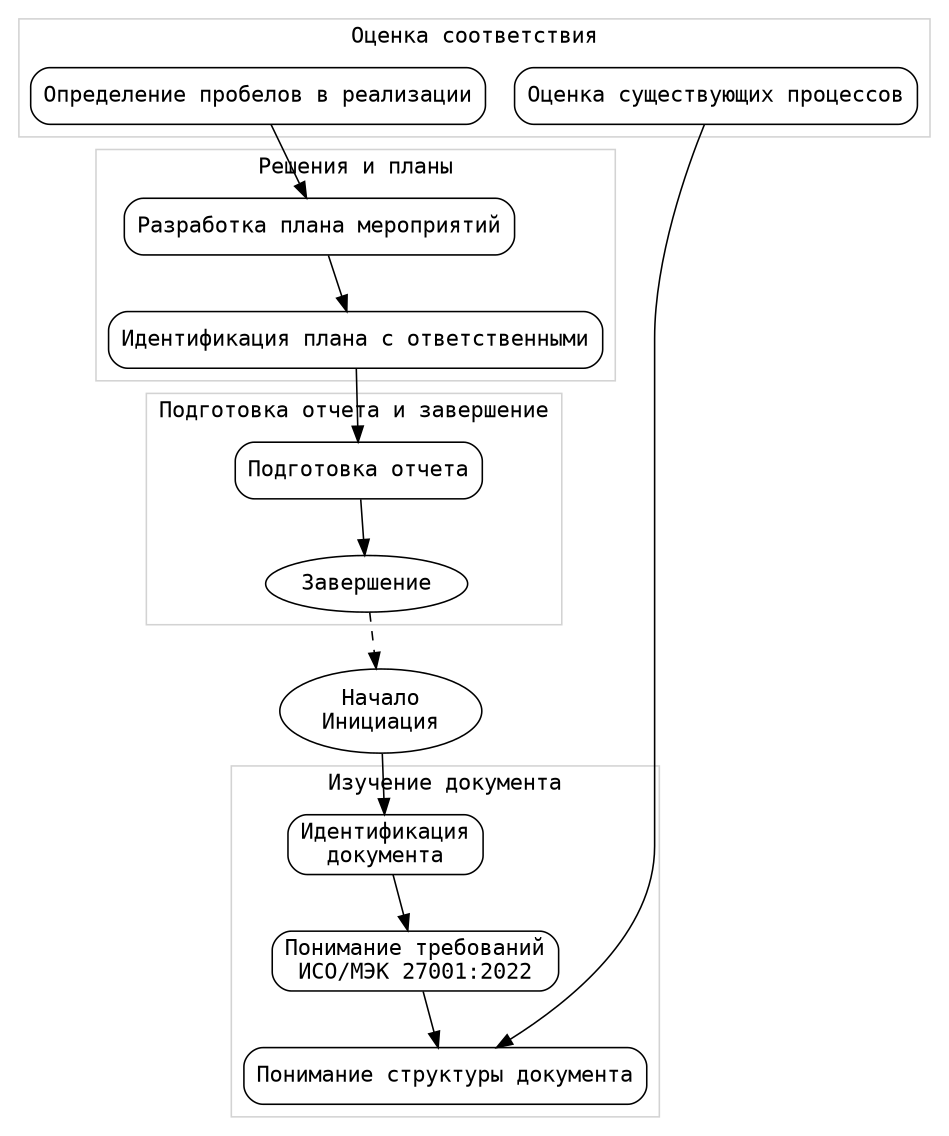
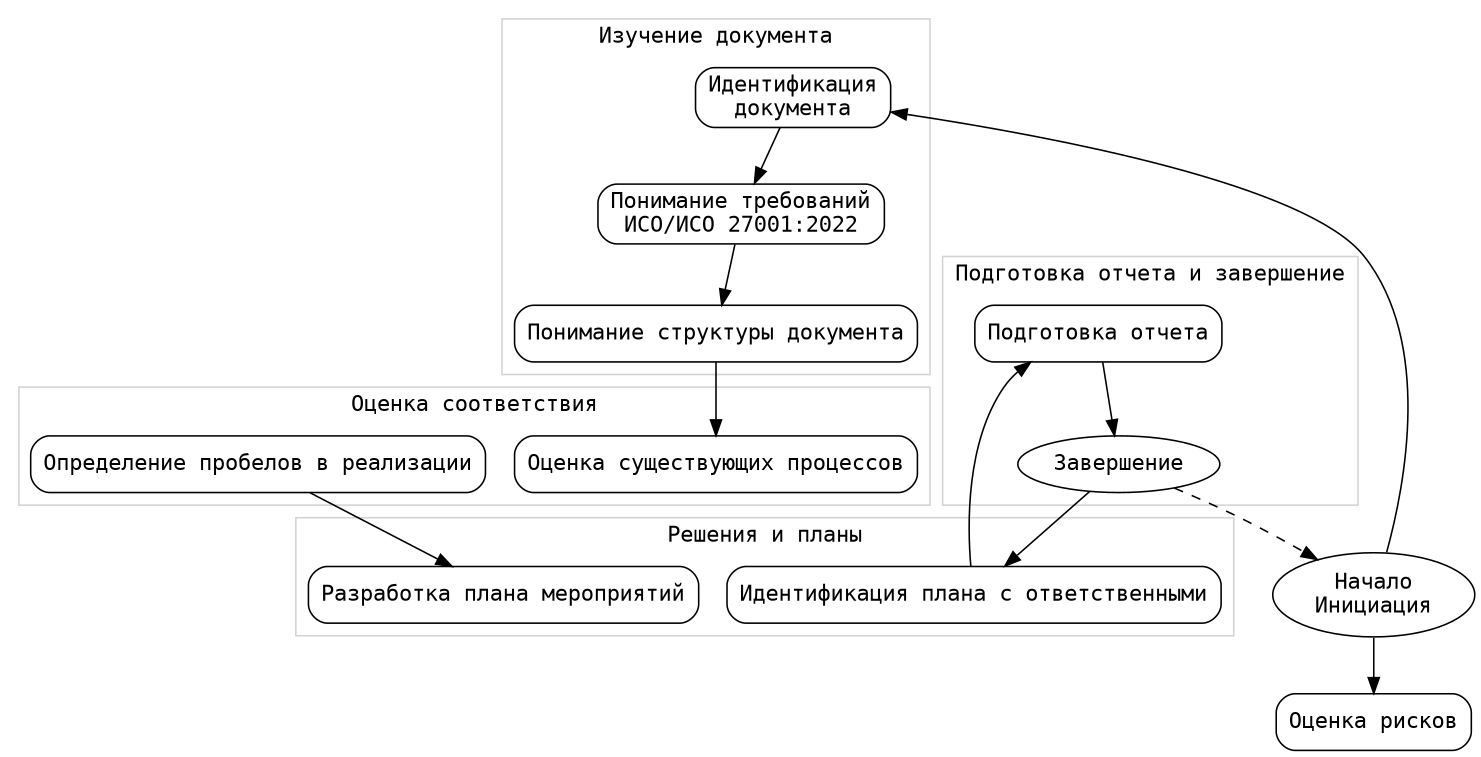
edge "Разработка плана мероприятий" -> "Идентификация плана с ответственными": now "Завершение" -> "Идентификация плана с ответственными"
edge "Оценка существующих процессов" -> "Понимание структуры документа": reversed
node "Оценка рисков": added
node "Понимание требований ИСО/МЭК 27001:2022": label "Понимание требований ИСО/МЭК 27001:2022" -> "Понимание требований ИСО/ИСО 27001:2022"
